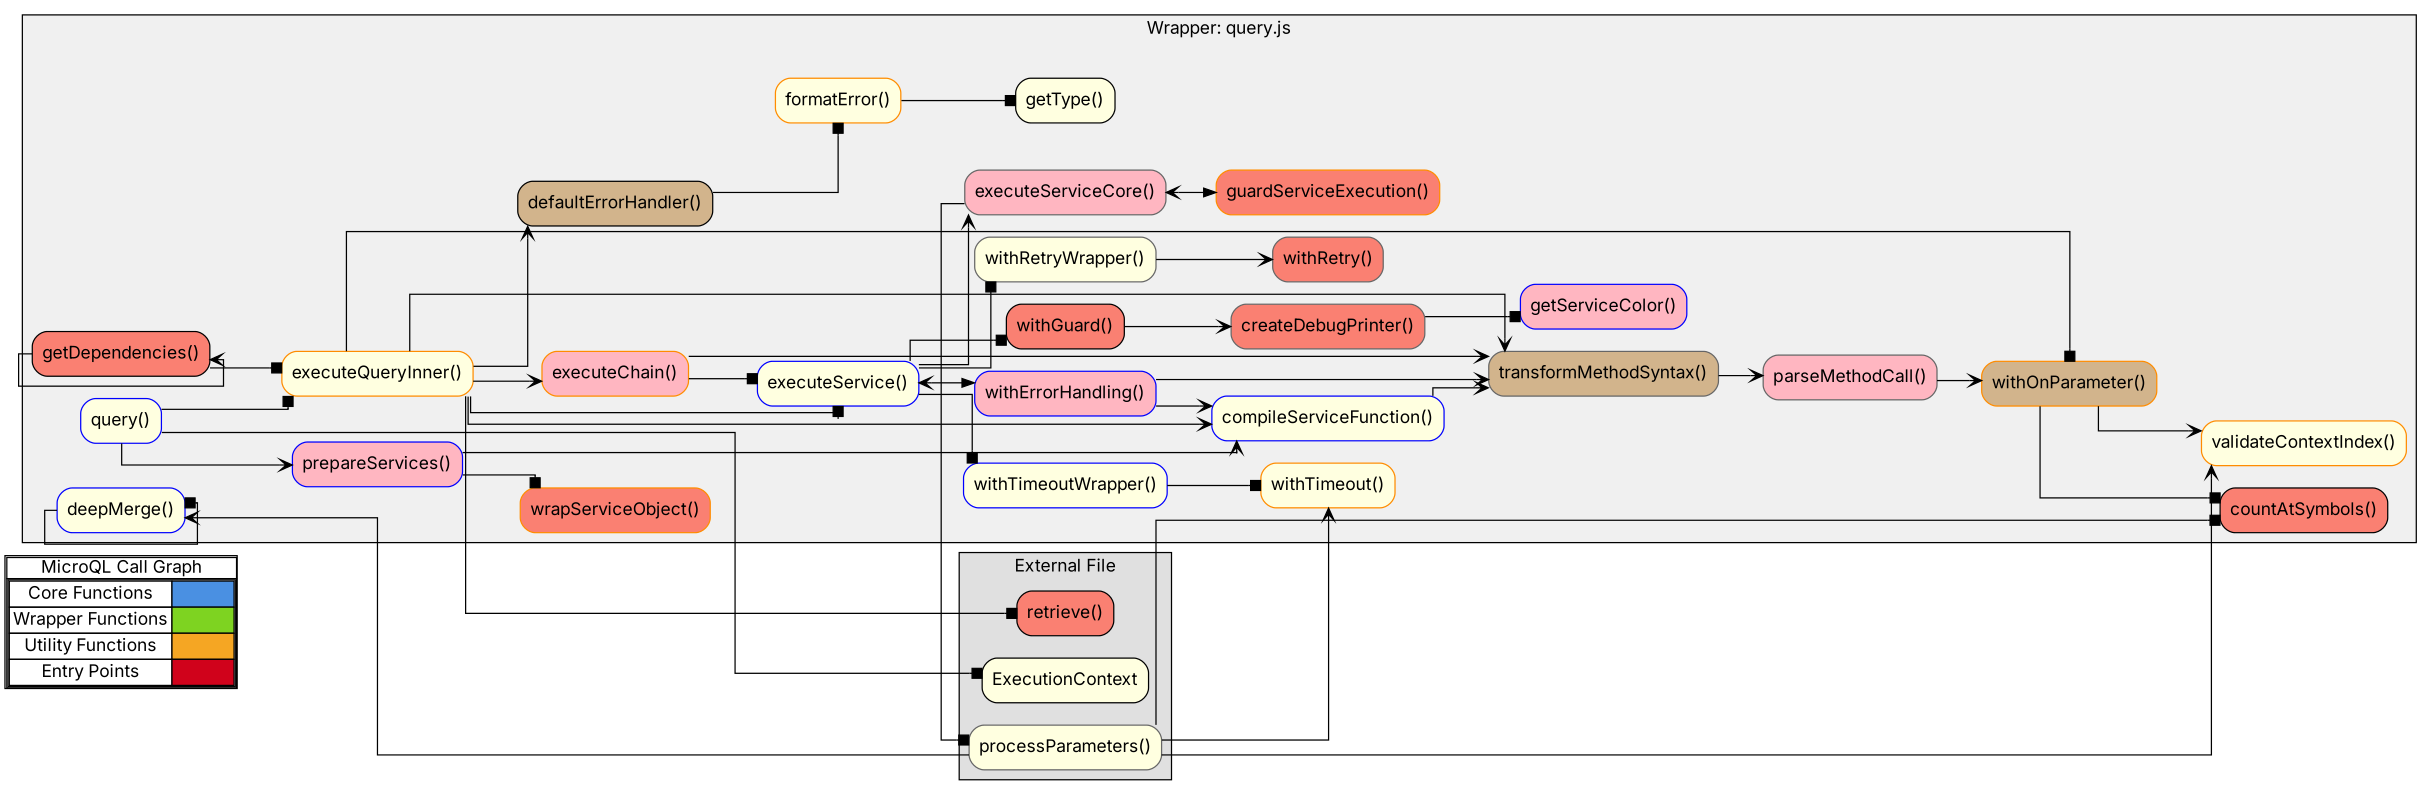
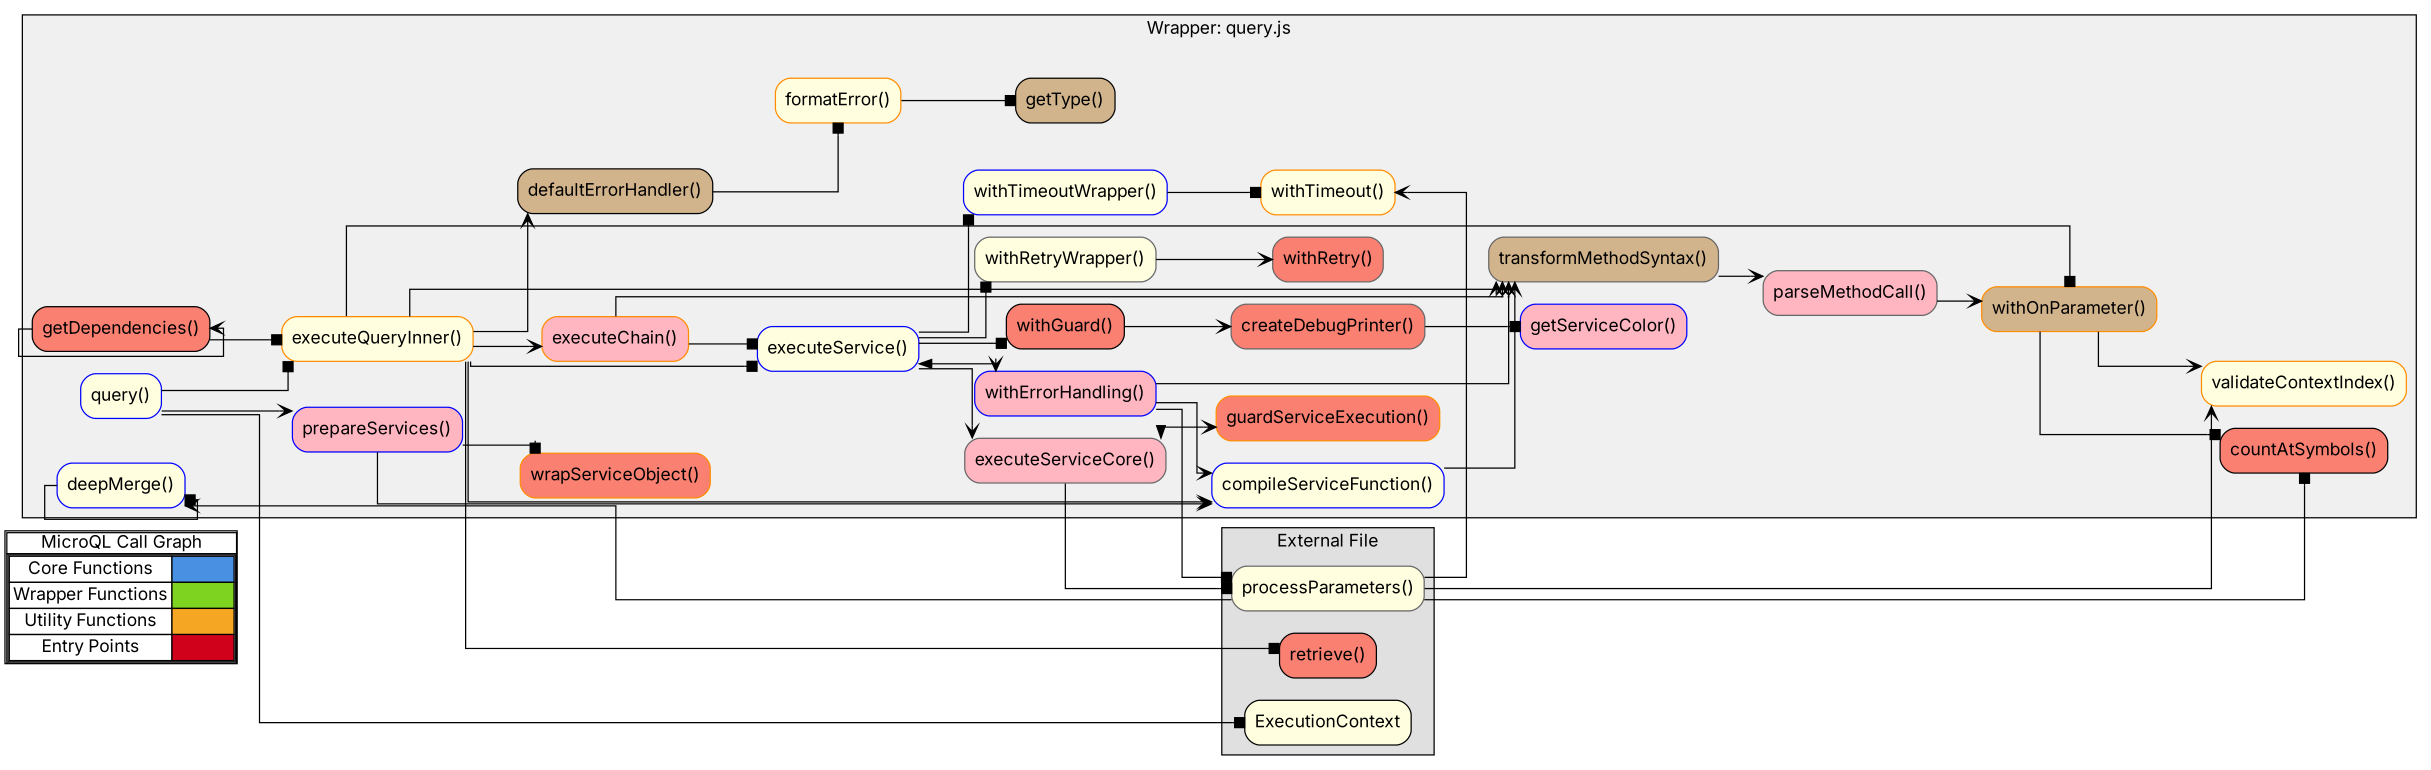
node "getType()": fillcolor lightyellow -> tan
edge "withErrorHandling()" -> "processParameters()": added
